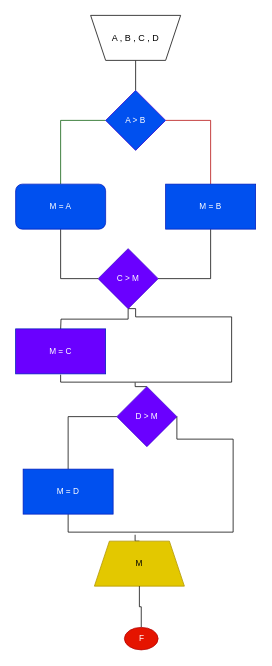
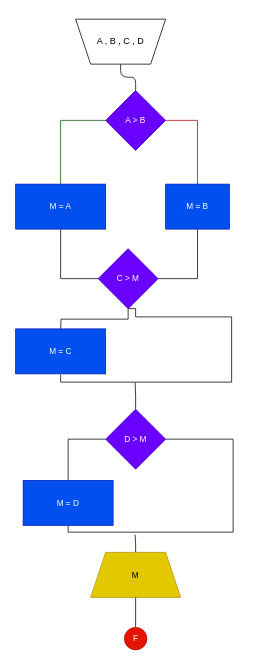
node "A , B , C , D": moved (135, 38) -> (120, 42)
node "A > B": fillcolor #0050ef -> #6a00ff
node "M = A": shape rounded rectangle -> rectangle
node "M = B": size 90x45 -> 64x45
node "M = C": fillcolor #6a00ff -> #0050ef
node "D > M": moved (147, 417) -> (135, 439)
node "M = D": moved (68, 492) -> (68, 503)
node "M": moved (139, 564) -> (135, 575)
node "F": size 34x23 -> 23x23
